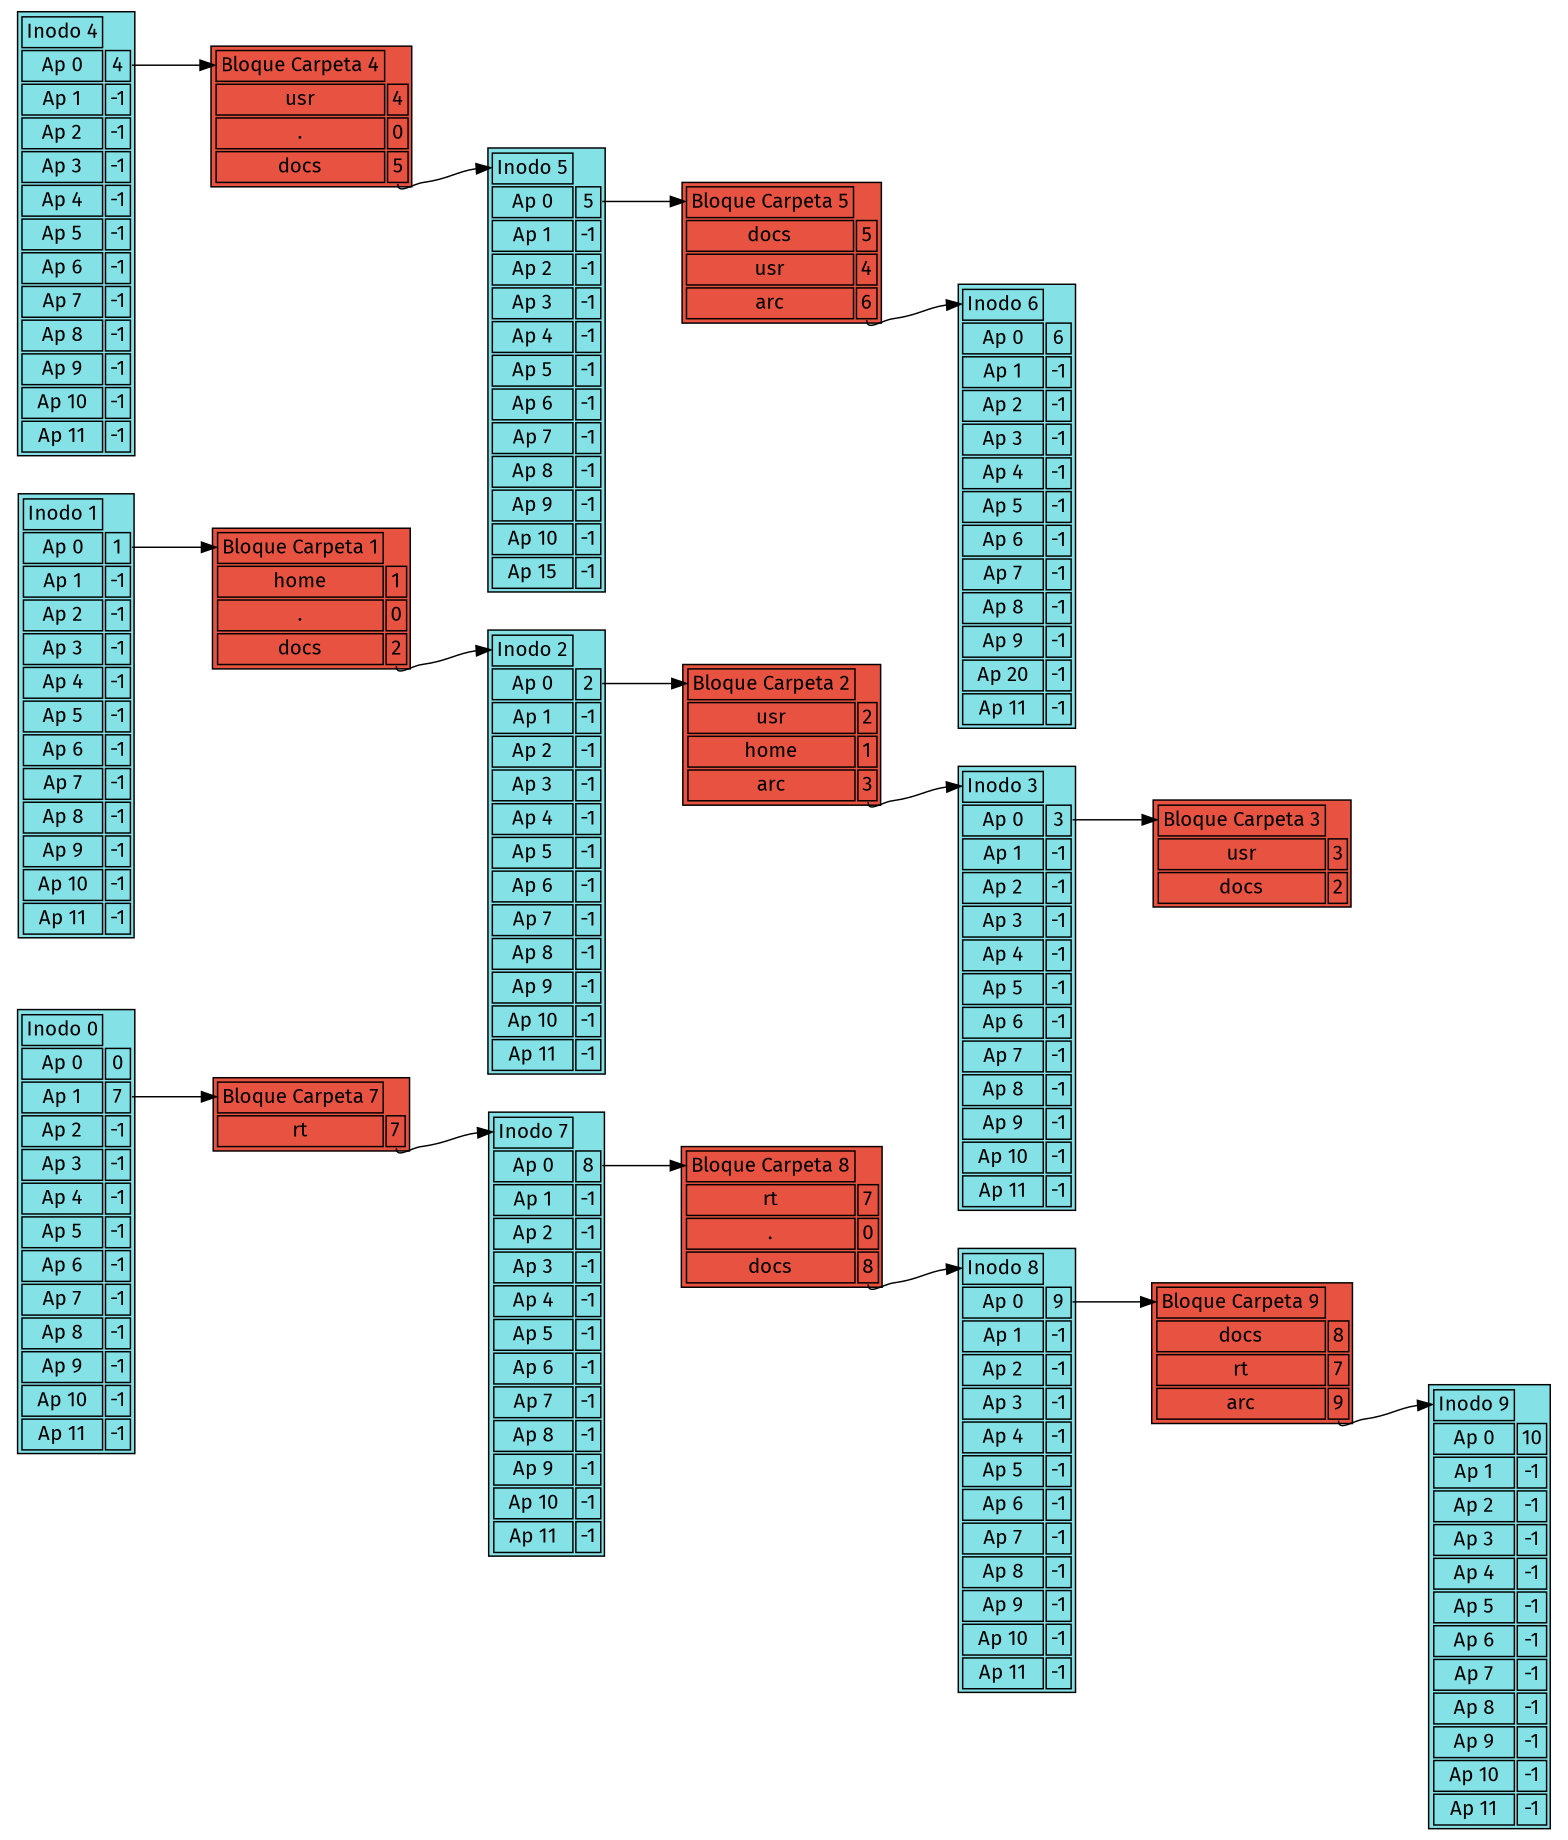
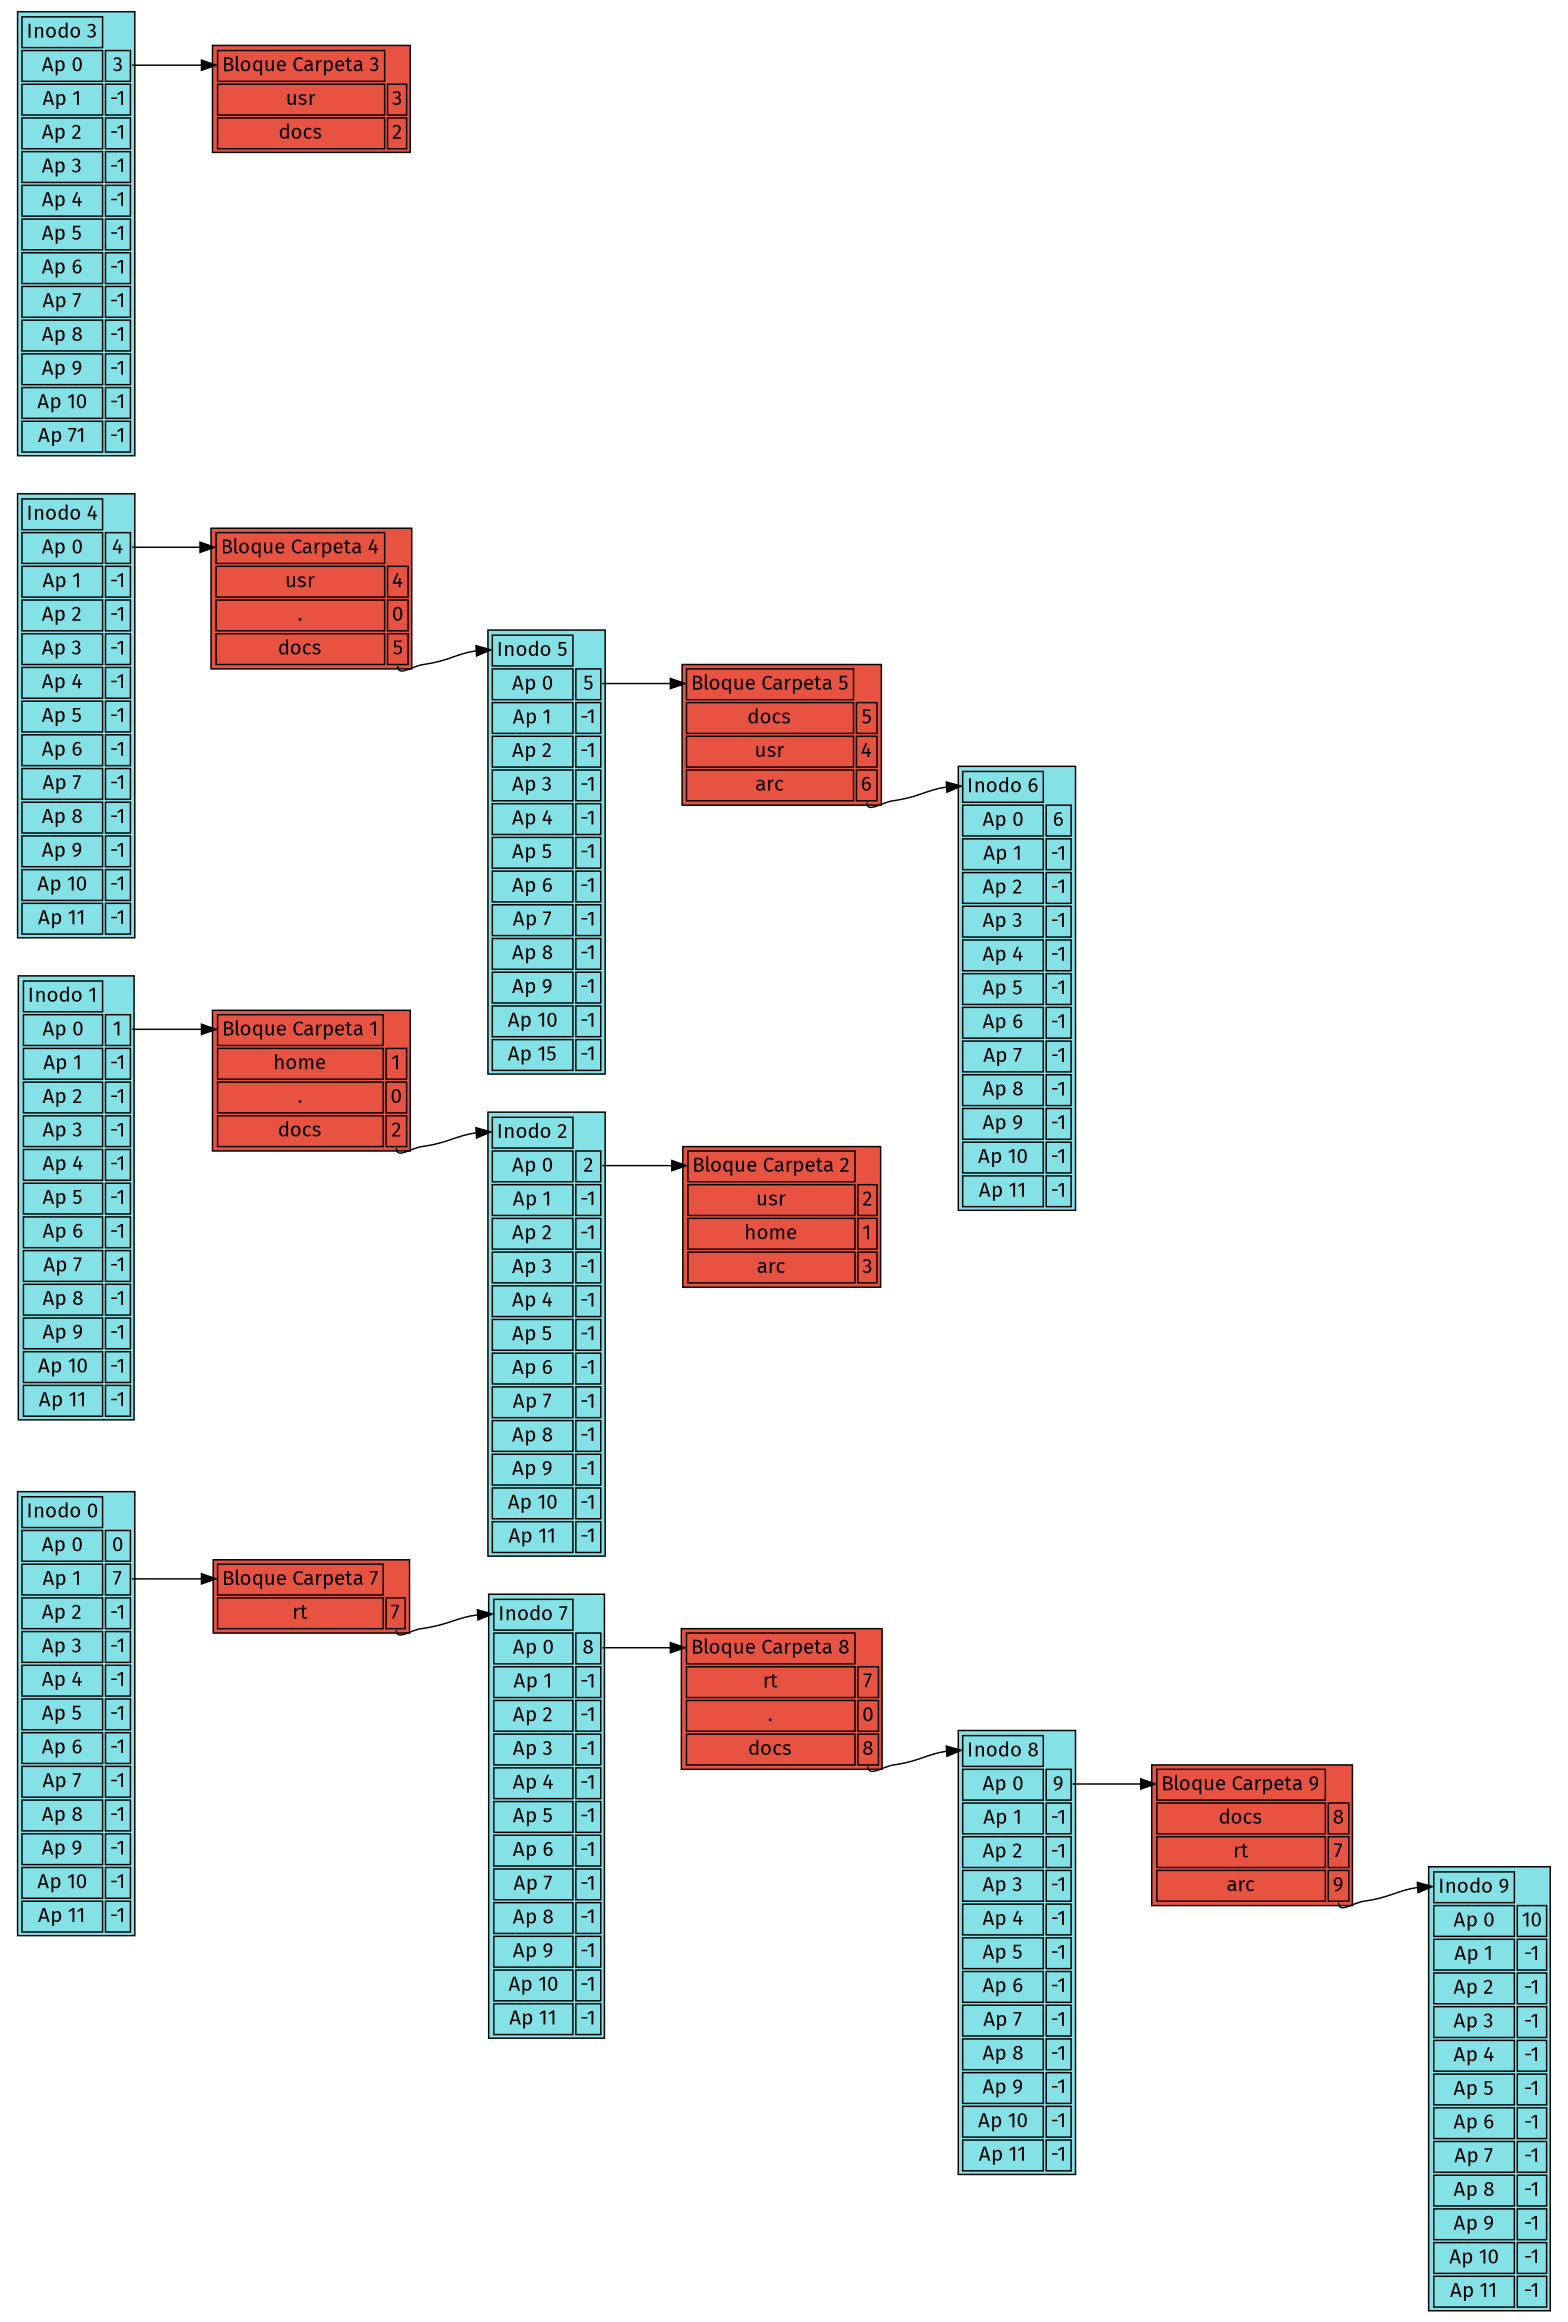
node "Inodo 6": text "Ap 20" -> "Ap 10"
edge "Bloque Carpeta 2" -> "Inodo 3": removed
node "Inodo 3": text "Ap 11" -> "Ap 71"
